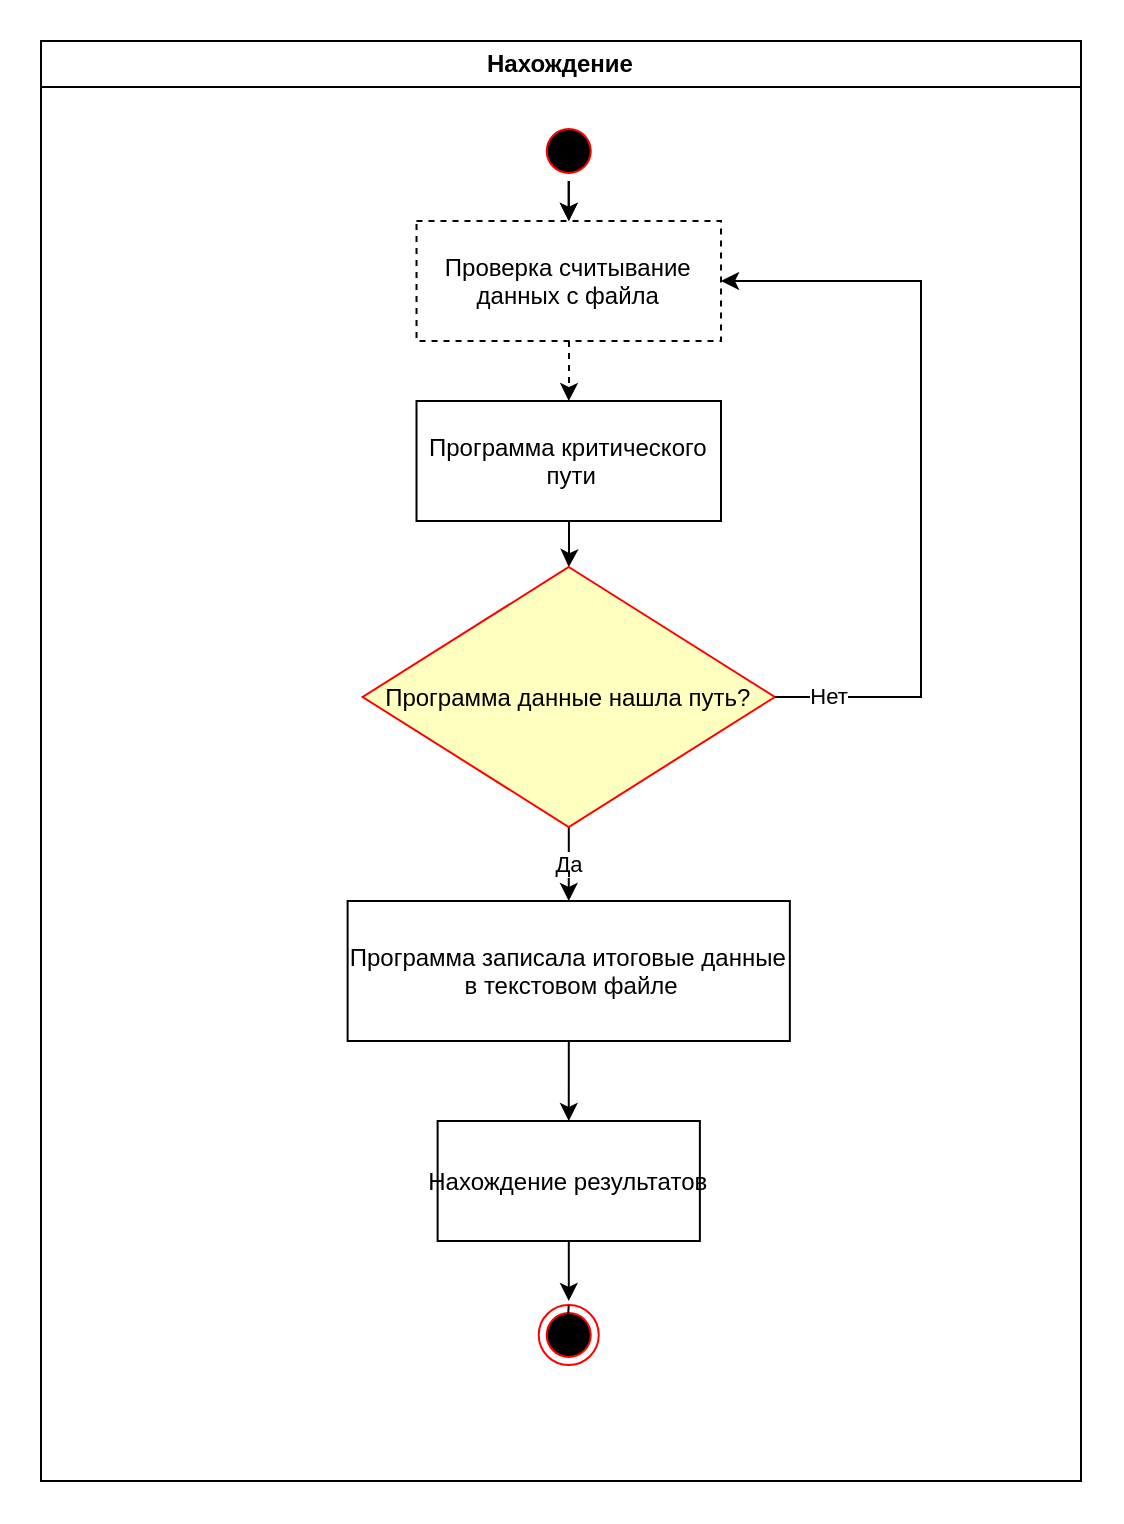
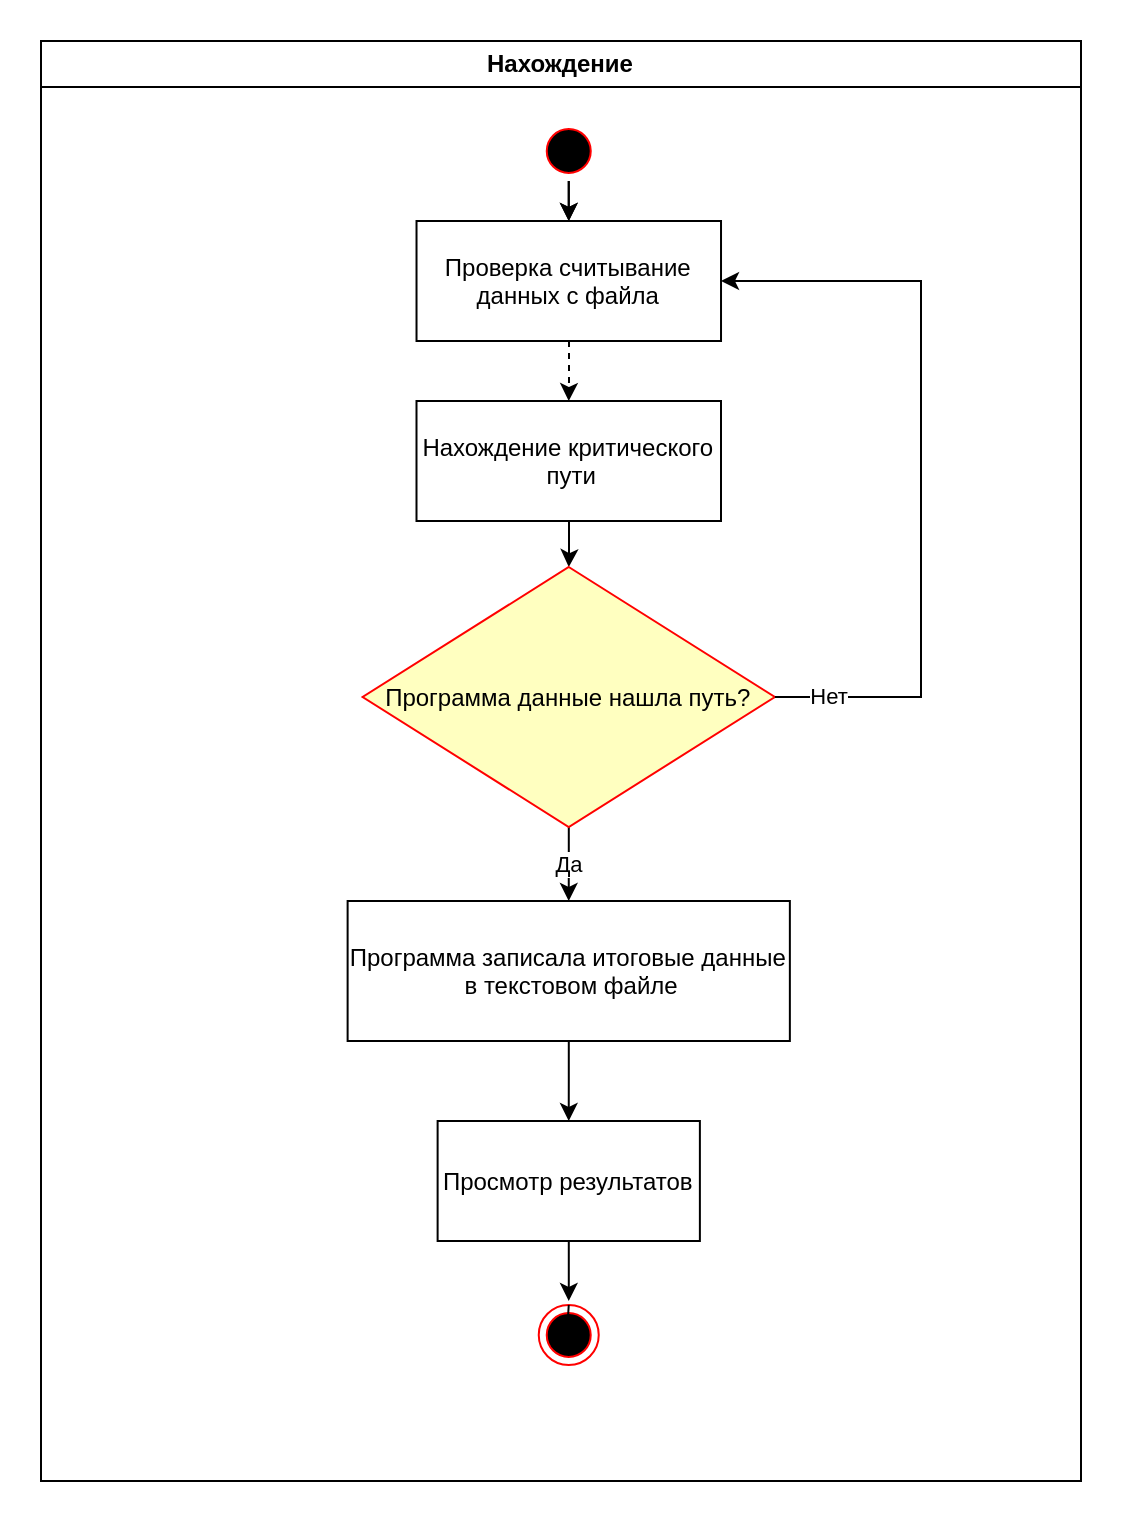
node "Проверка считывание данных с файла": style dashed -> solid
node "Программа критического пути": label "Программа критического пути" -> "Нахождение критического пути"
node "Нахождение результатов": label "Нахождение результатов" -> "Просмотр результатов"
